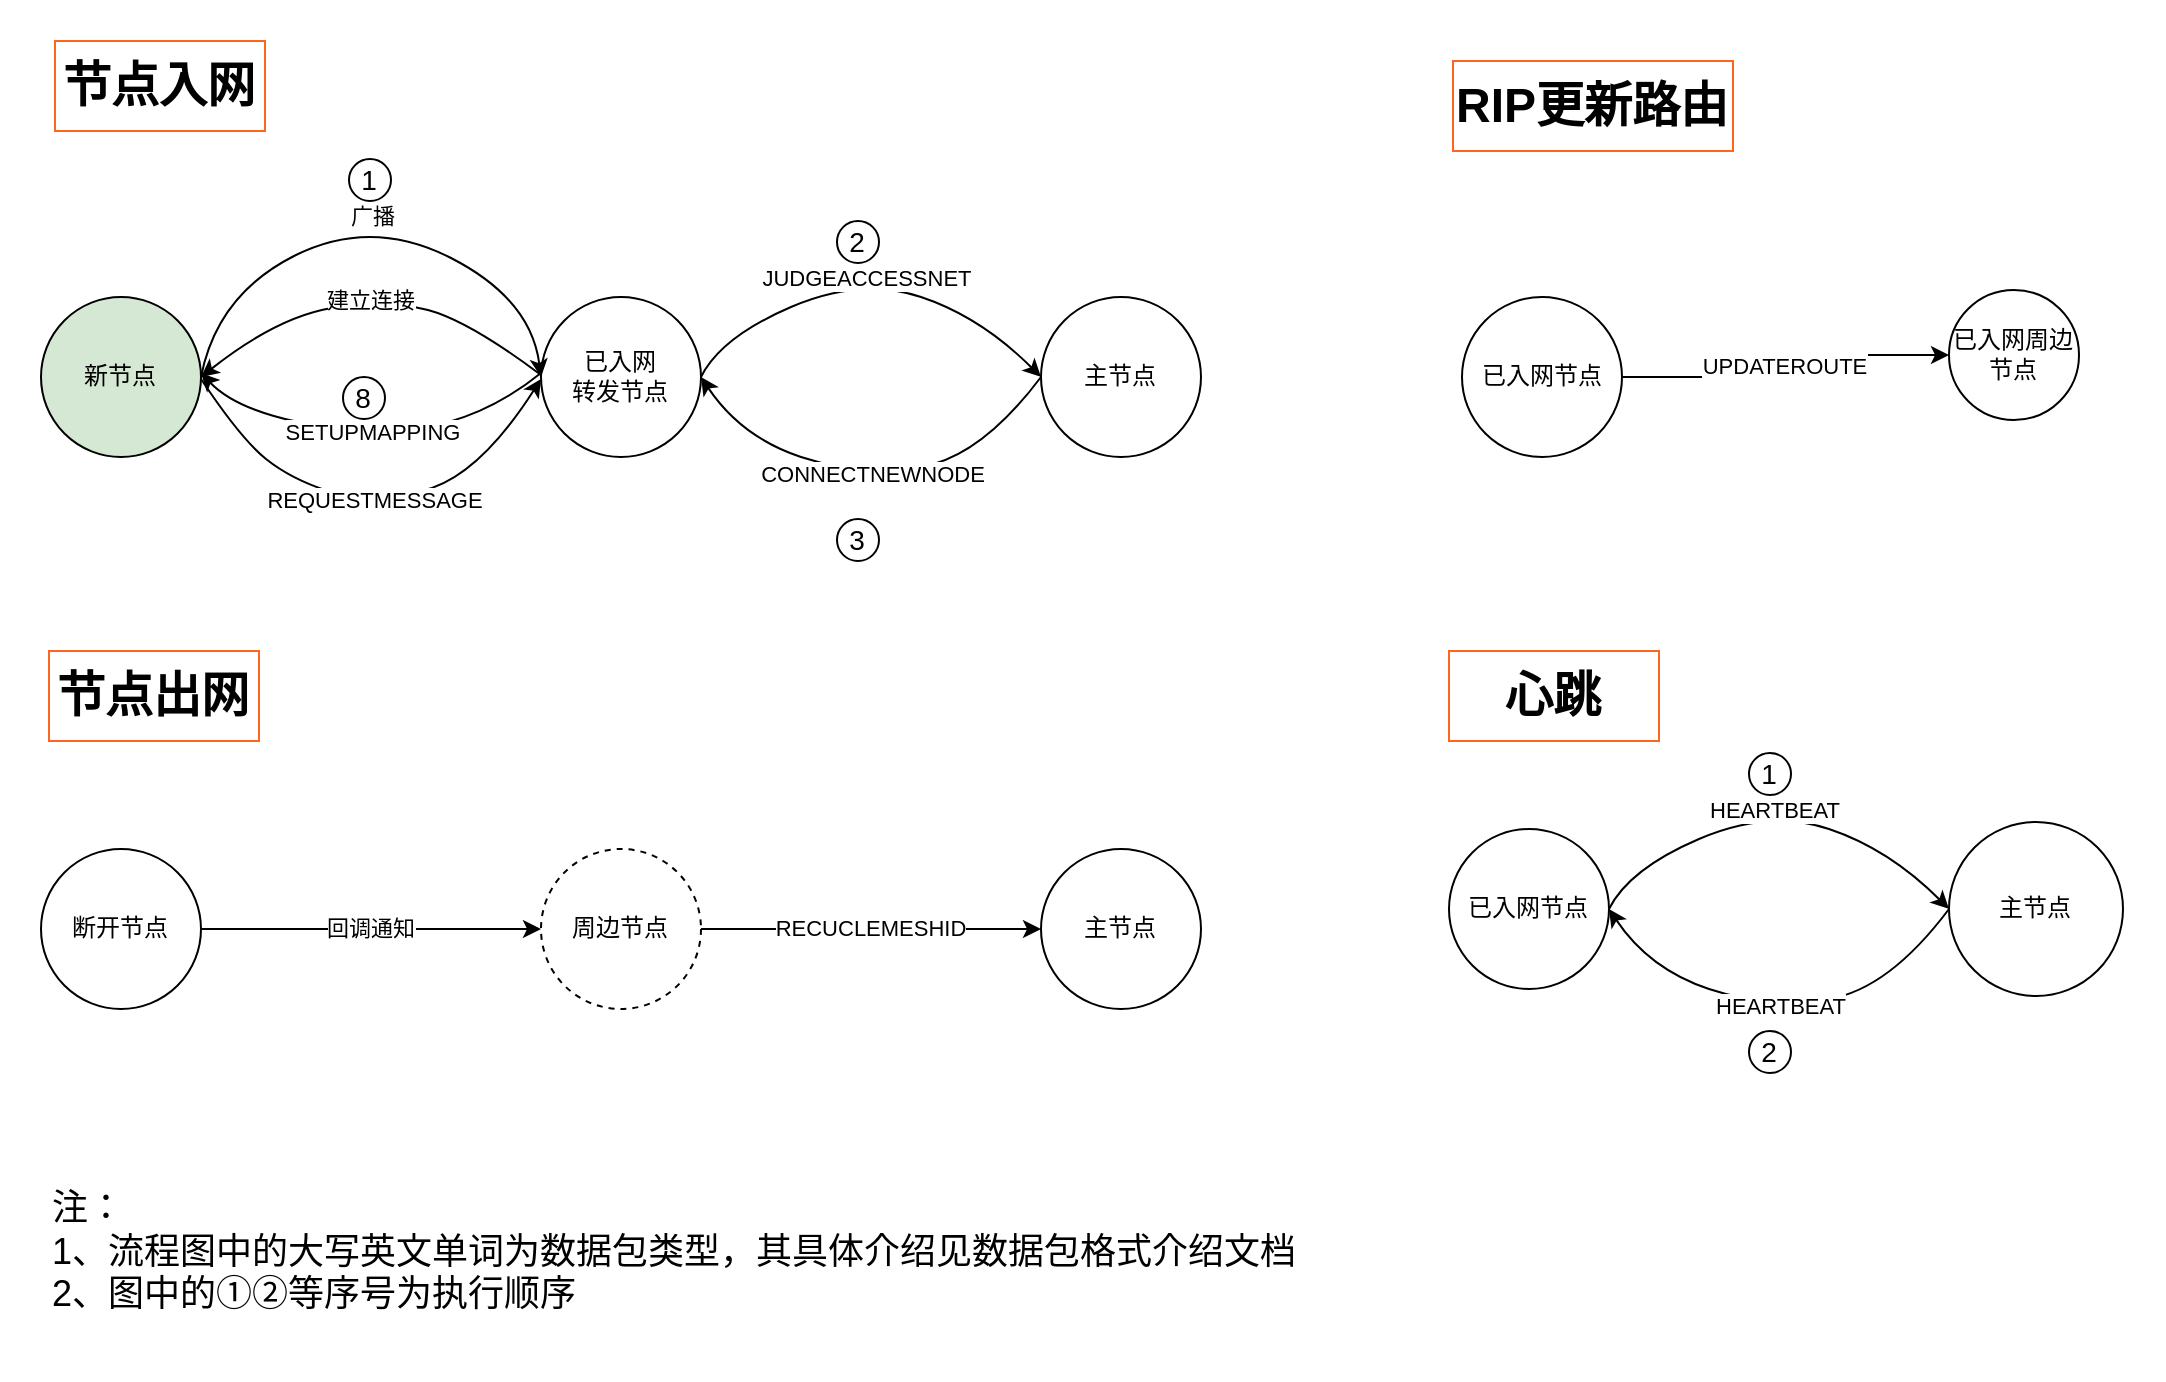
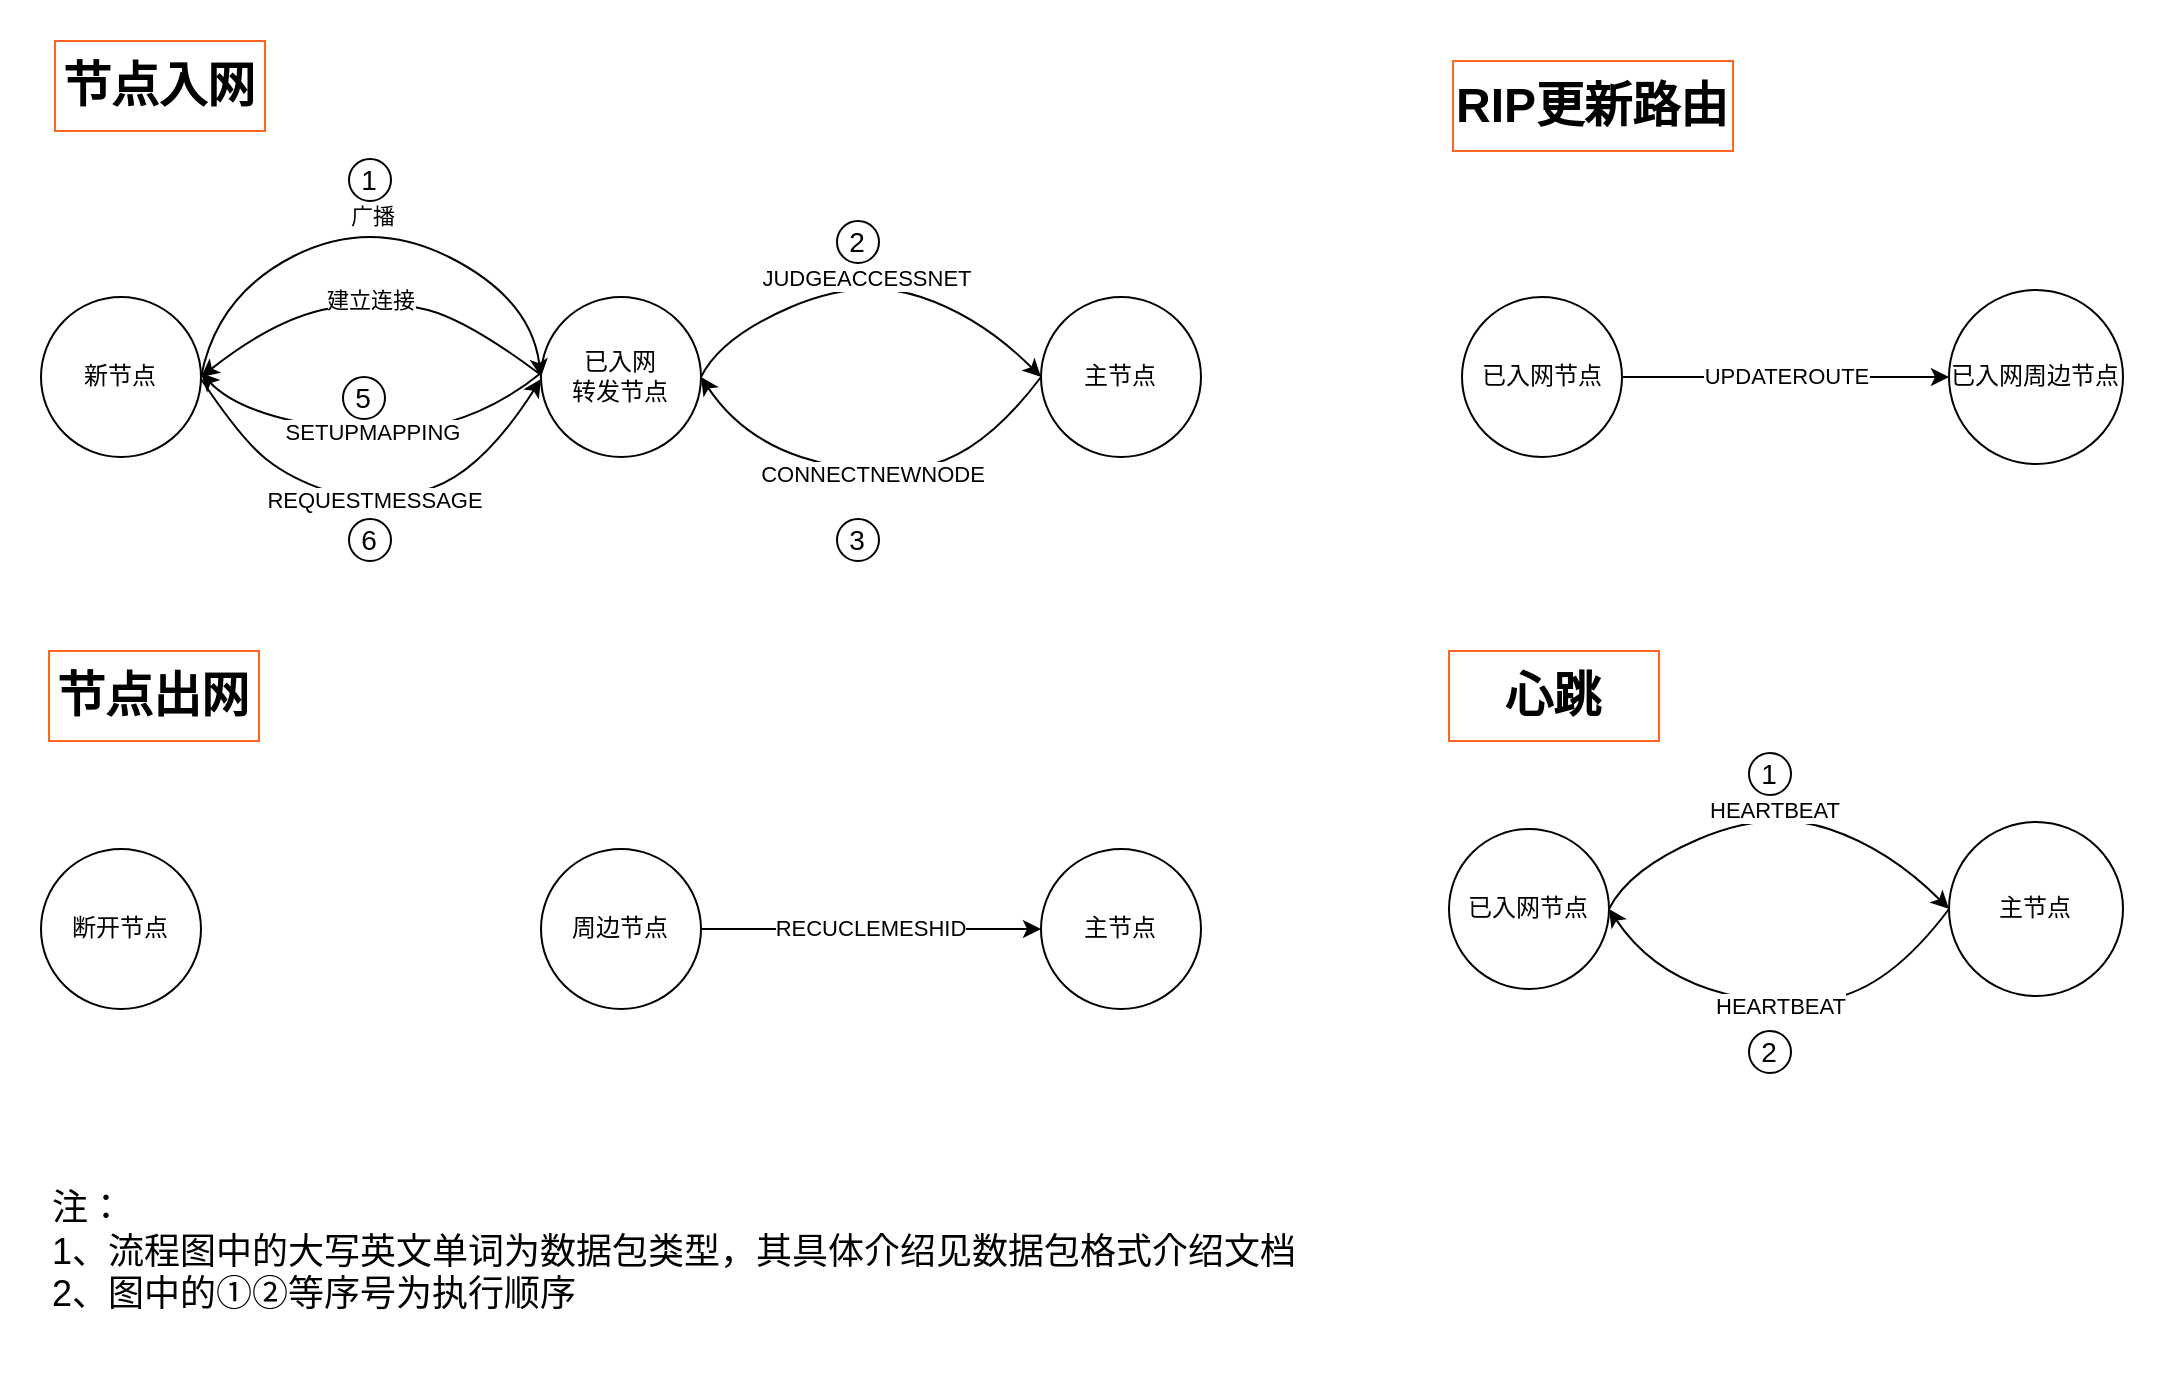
node "已入网周边节点": size 130x130 -> 174x174
node "新节点": fillcolor #d5e8d4 -> #ffffff
node "8": label "8" -> "5"
node "6": added
edge "断开节点" -> "周边节点": removed, label "回调通知"
node "周边节点": style dashed -> solid
